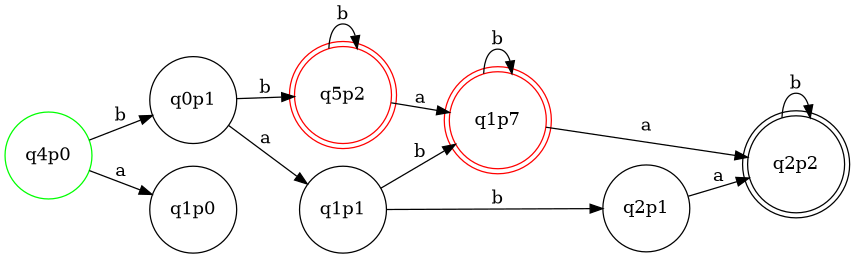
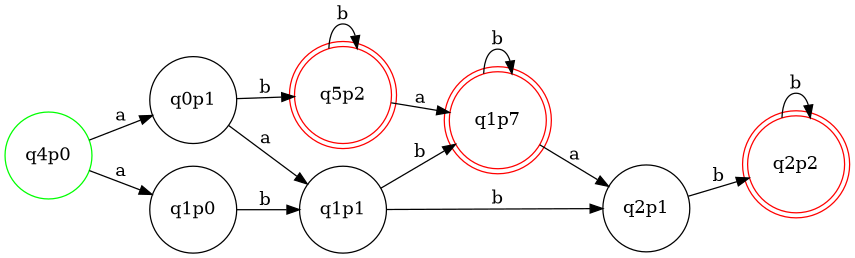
edge "q4p0" -> "q0p1": label "b" -> "a"
edge "q1p7" -> "q2p2": now "q1p7" -> "q2p1"
node "q2p2": color black -> red
edge "q2p1" -> "q2p2": label "a" -> "b"
edge "q1p0" -> "q1p1": added, label "b"
